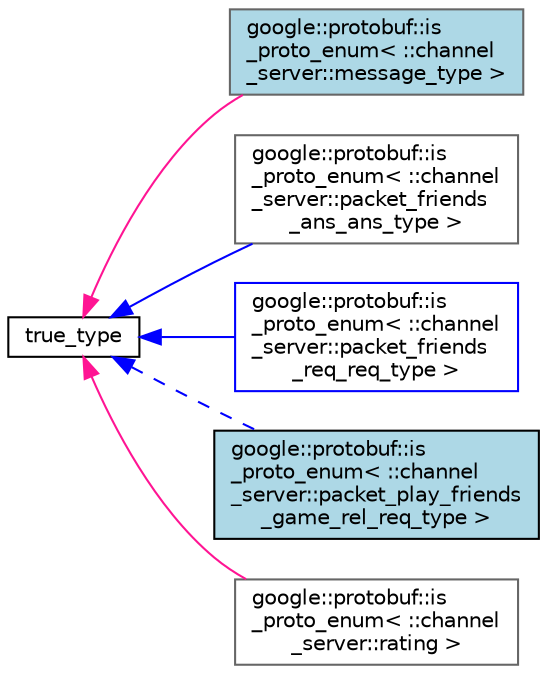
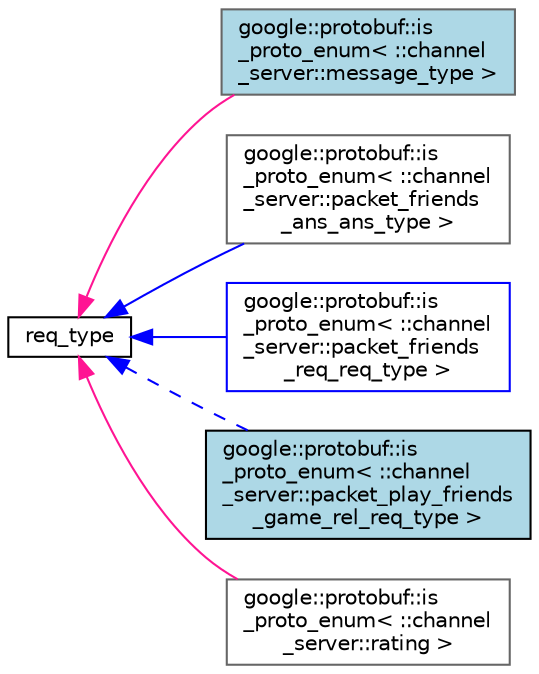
node "true_type": label "true_type" -> "req_type"
